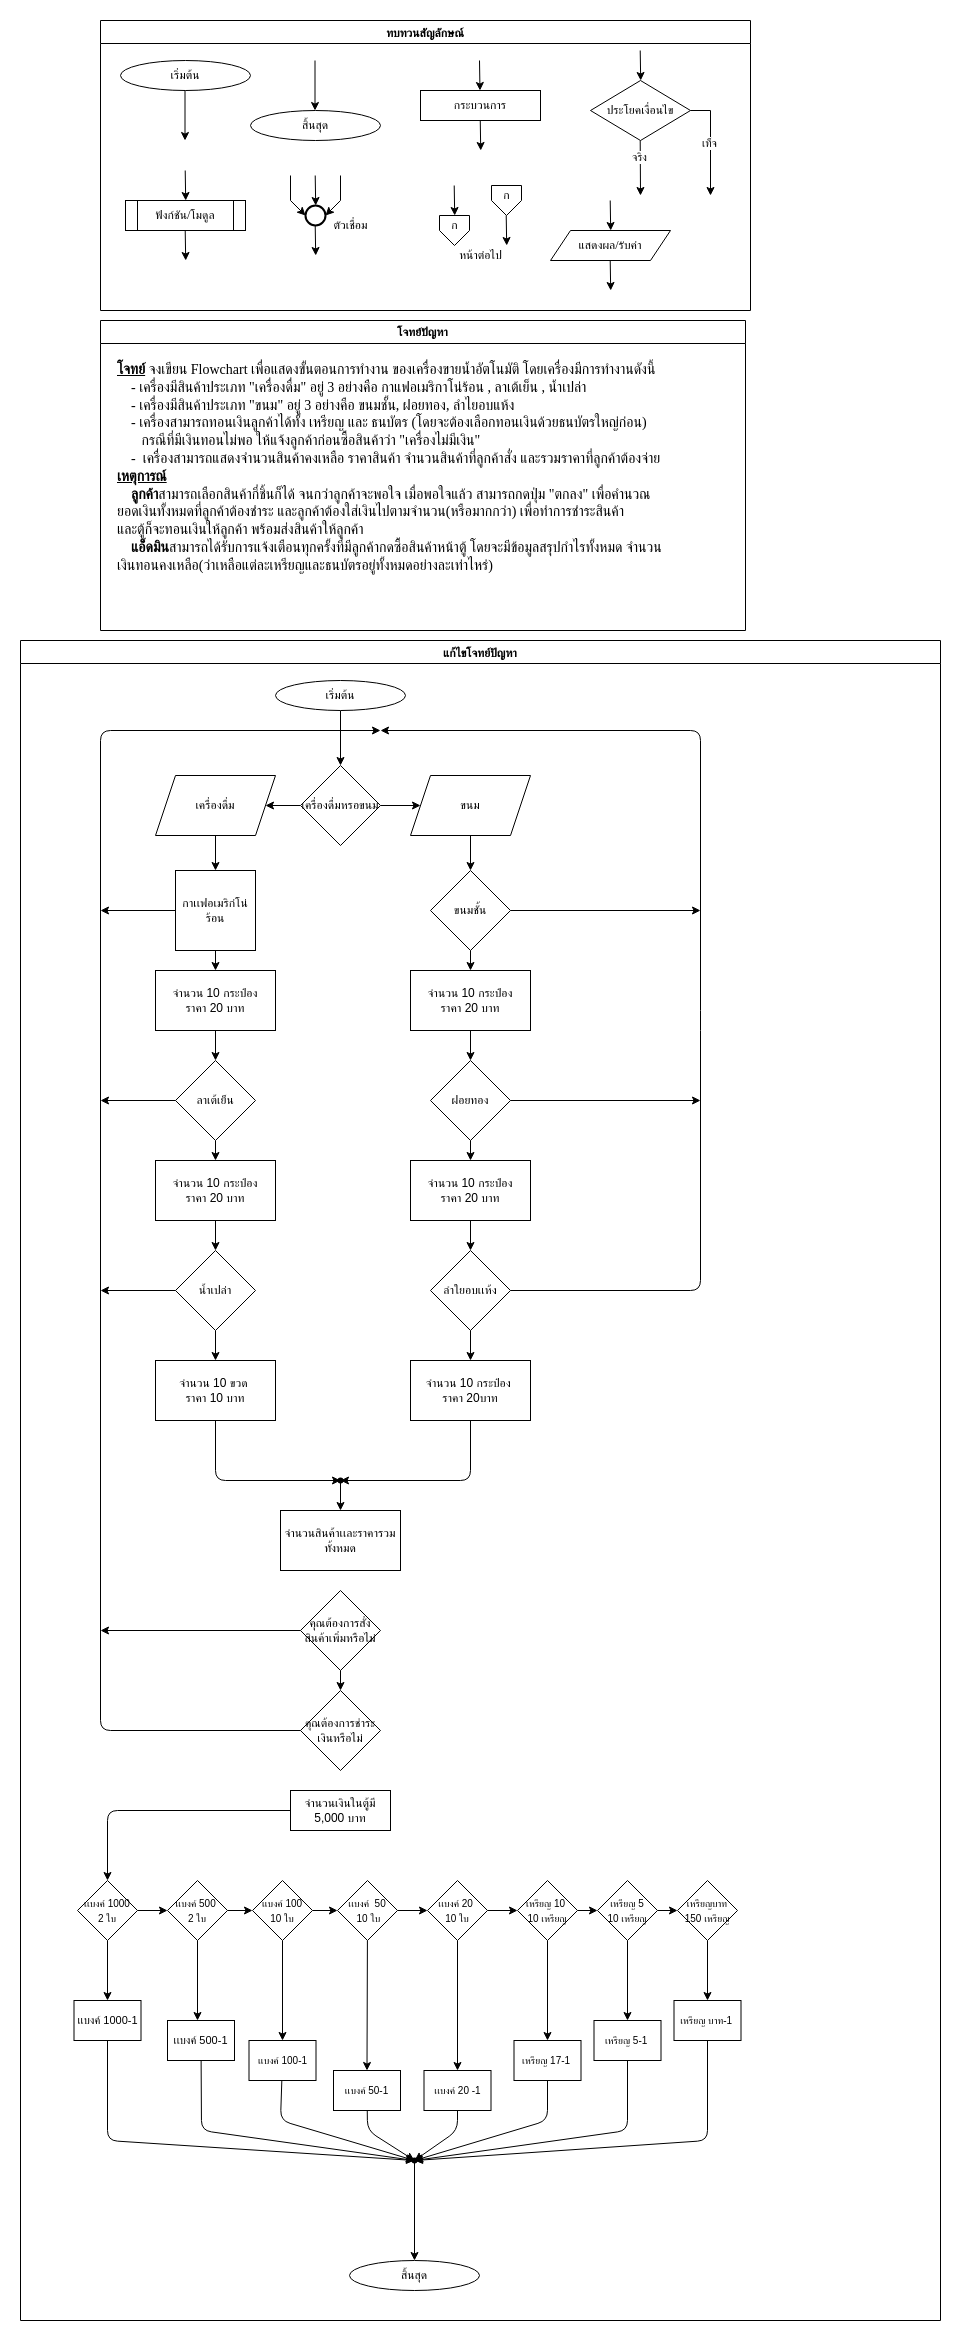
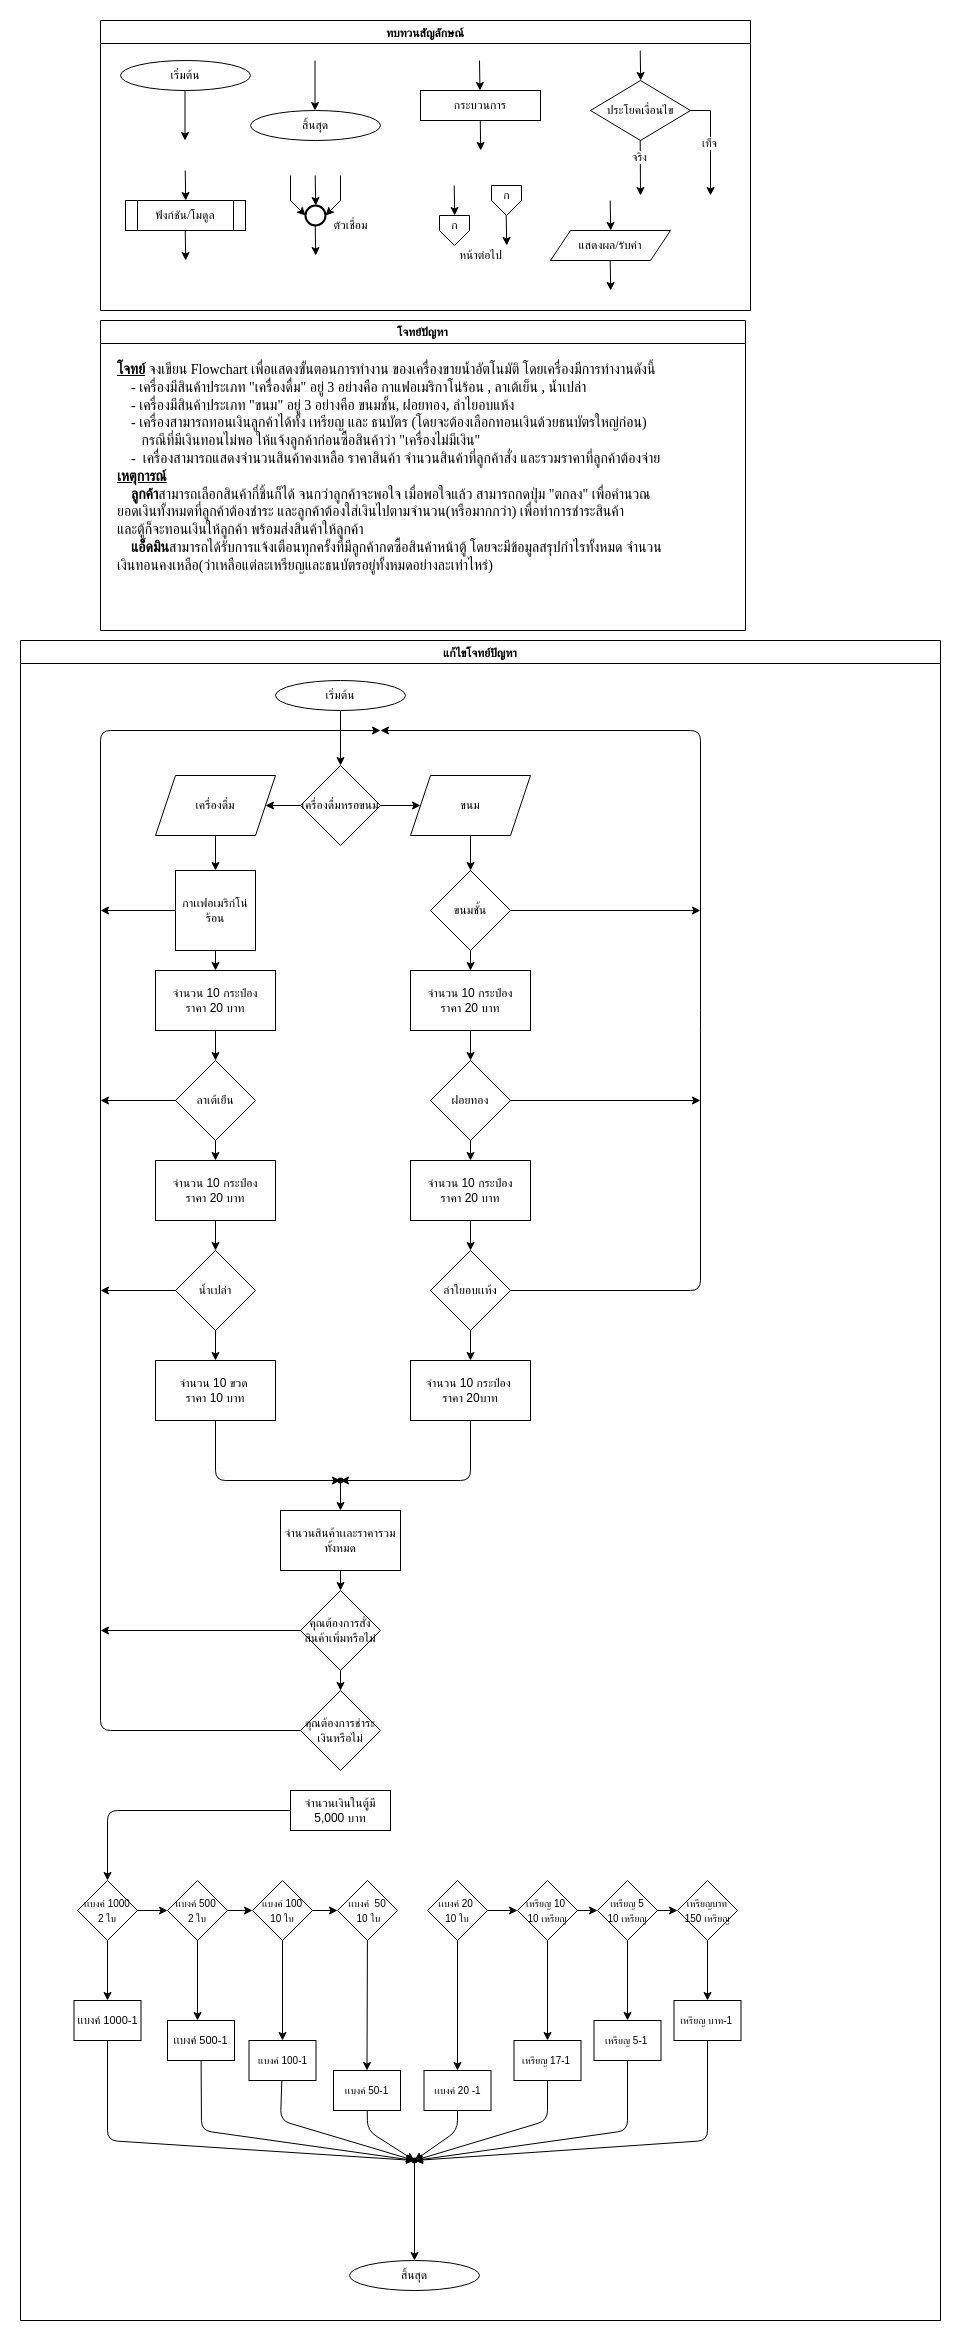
edge "จำนวนสินค้าเเละราคารวมทั้งหมด" -> "คุณต้องการสั่งสินค้าเพิ่มหรือไม่": added
edge "เเบงค์ 50 10 ใบ" -> "เเบงค์ 20 10 ใบ": removed
